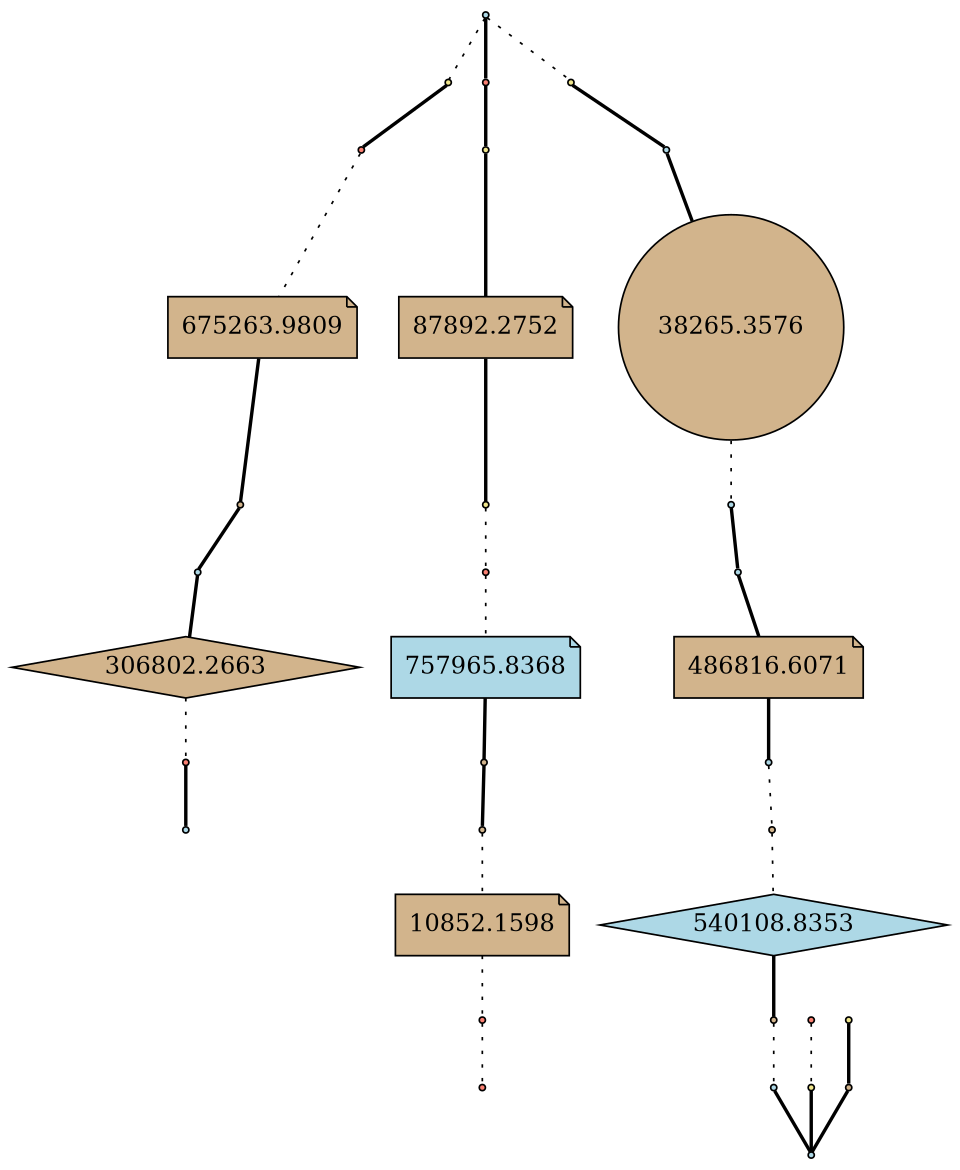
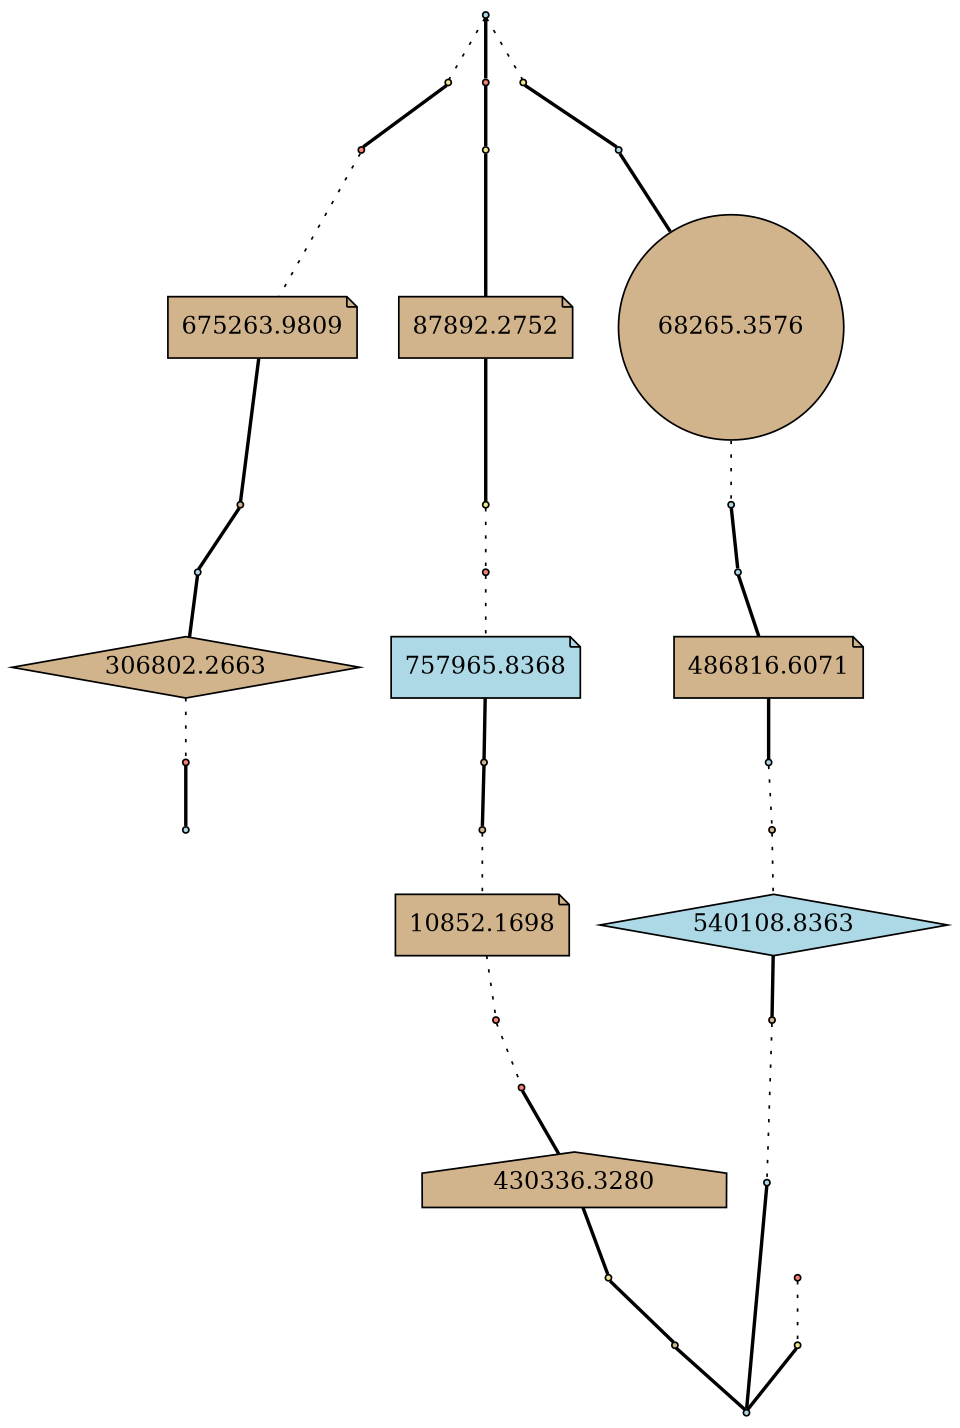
node "38265.3576": label "38265.3576" -> "68265.3576"
node "10852.1598": label "10852.1598" -> "10852.1698"
node "540108.8353": label "540108.8353" -> "540108.8363"
node "430336.3280": added
